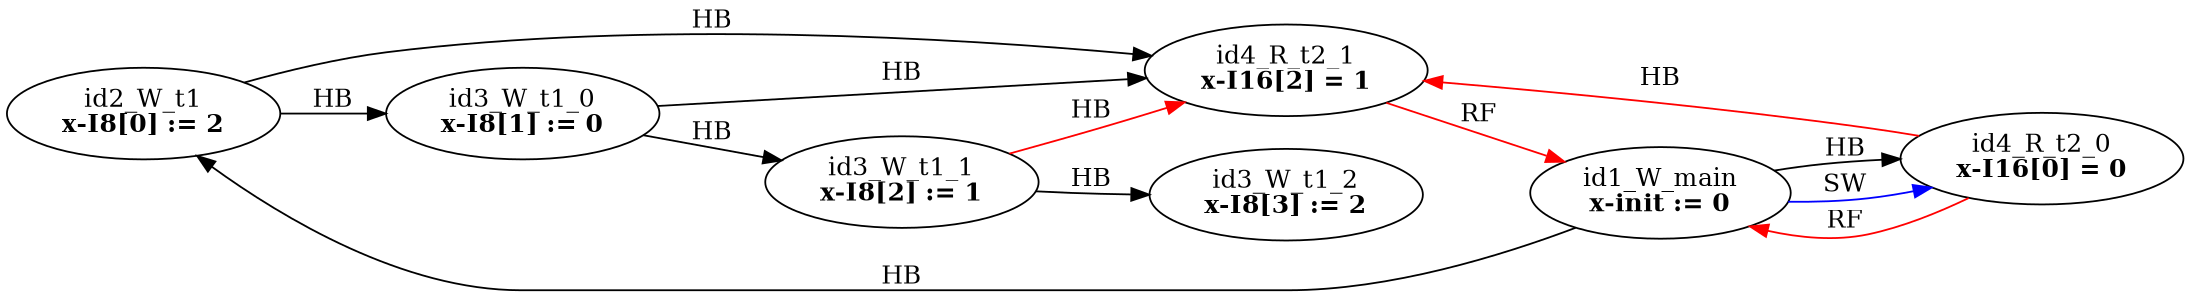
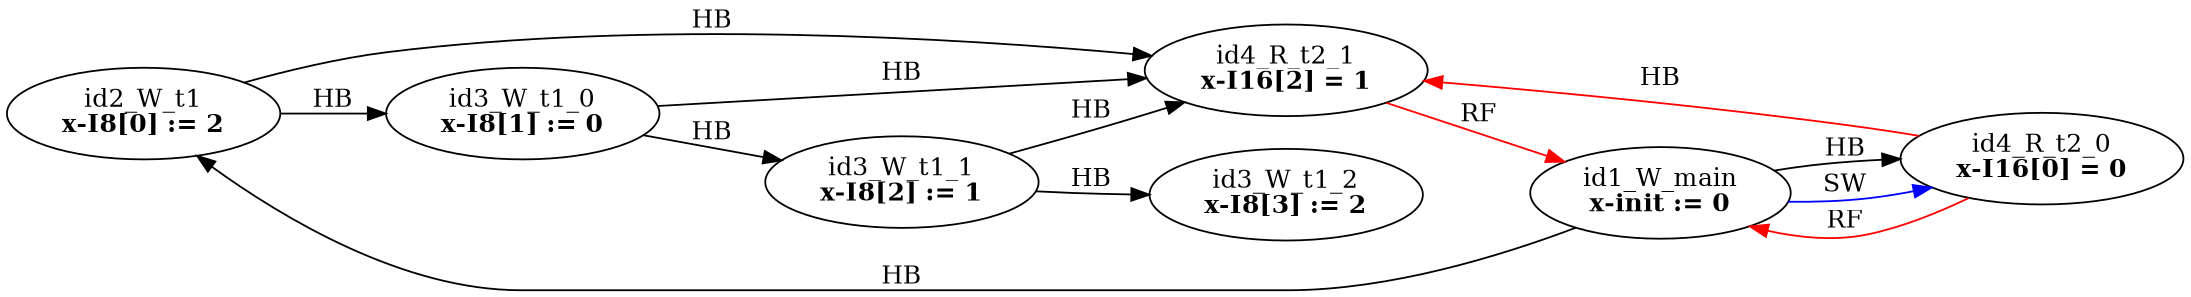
edge "id3_W_t1_1" -> "id4_R_t2_1": color red -> black
